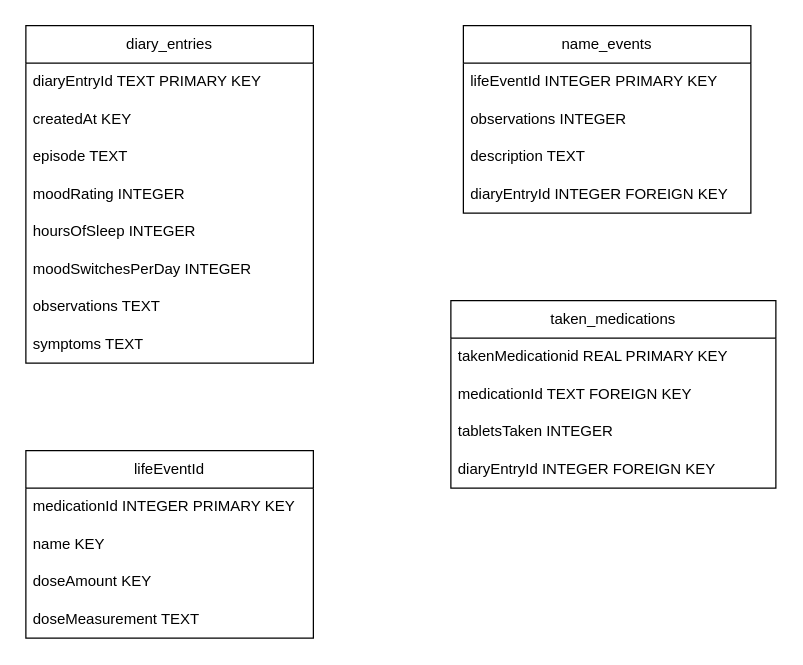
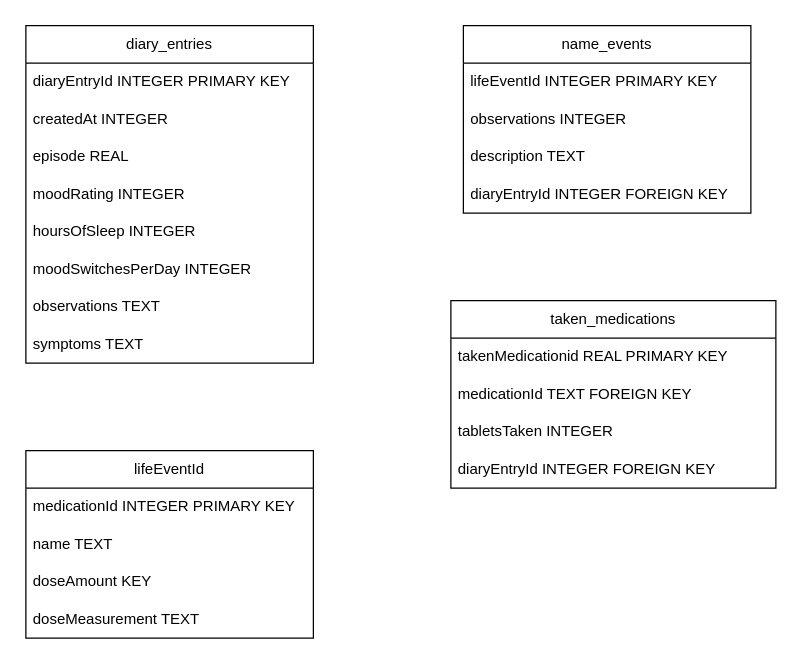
node "diaryEntryId TEXT PRIMARY KEY": label "diaryEntryId TEXT PRIMARY KEY" -> "diaryEntryId INTEGER PRIMARY KEY"
node "createdAt KEY": label "createdAt KEY" -> "createdAt INTEGER"
node "episode TEXT": label "episode TEXT" -> "episode REAL"
node "name KEY": label "name KEY" -> "name TEXT"
